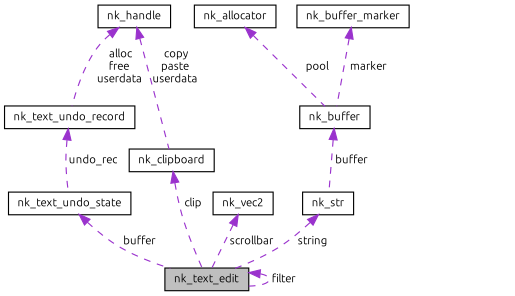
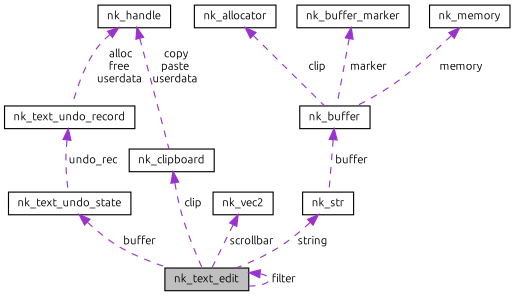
node "nk_memory": added
edge "nk_buffer" -> "nk_allocator": label " pool" -> " clip"
